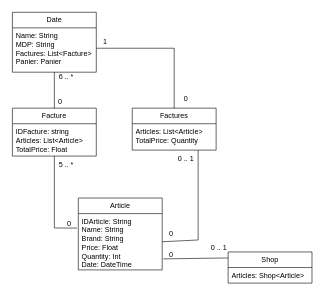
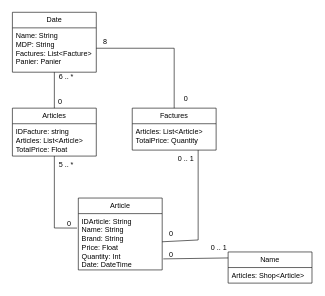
node "1": label "1" -> "8"
node "Facture": label "Facture" -> "Articles"
node "Shop": label "Shop" -> "Name"
